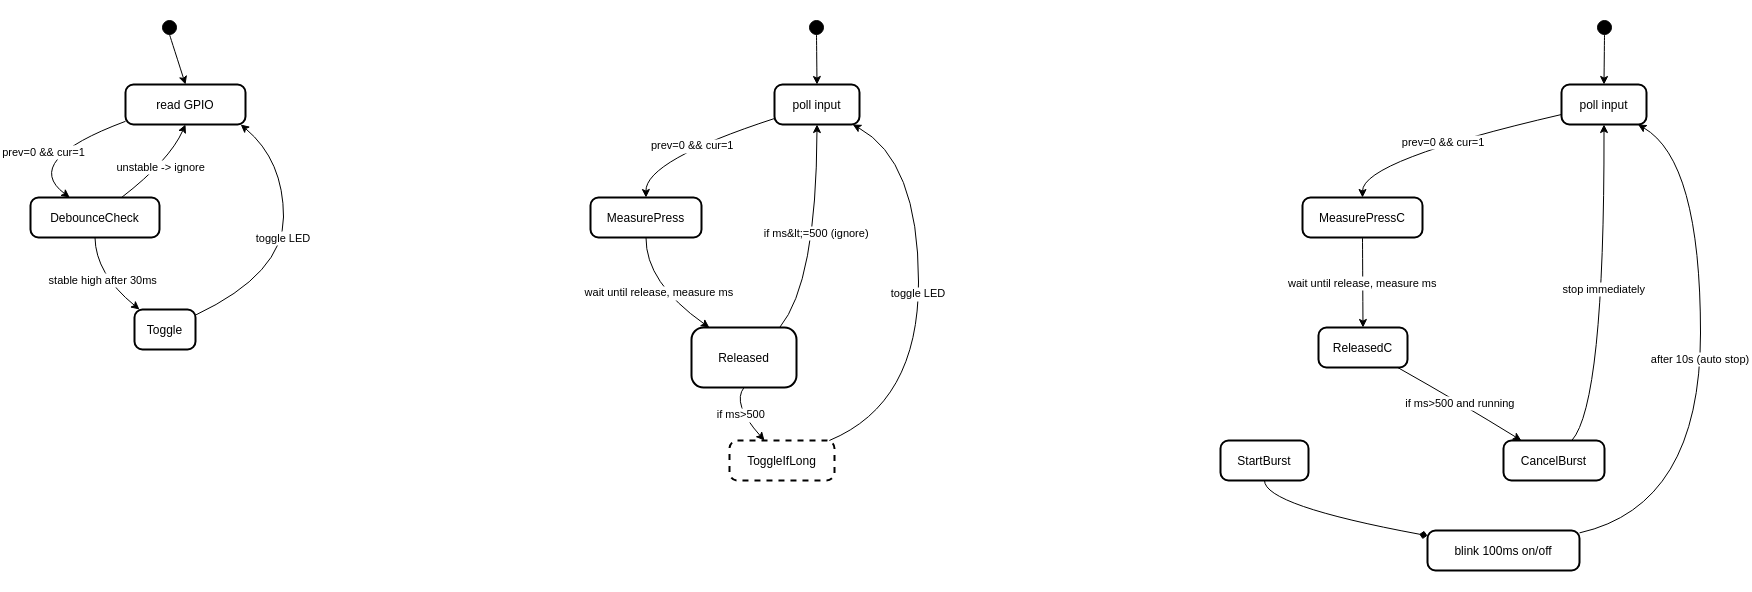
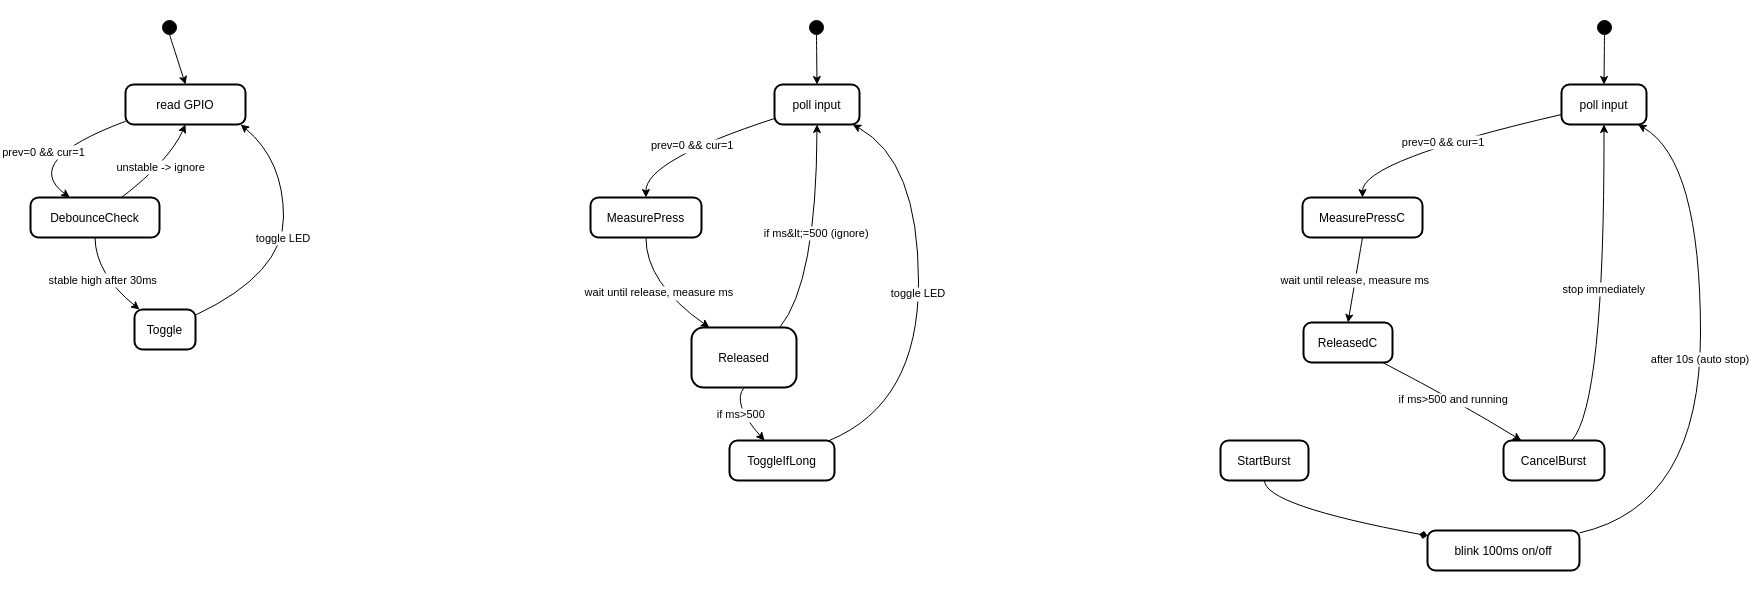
node "ReleasedC": moved (1363, 348) -> (1348, 343)
node "ToggleIfLong": style dashed -> solid
